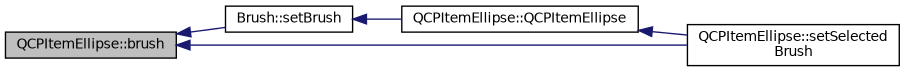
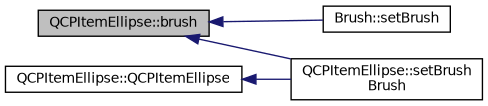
edge "QCPItemEllipse::QCPItemEllipse" -> "Brush::setBrush": removed
node "QCPItemEllipse::setSelected Brush": label "QCPItemEllipse::setSelected Brush" -> "QCPItemEllipse::setBrush Brush"
